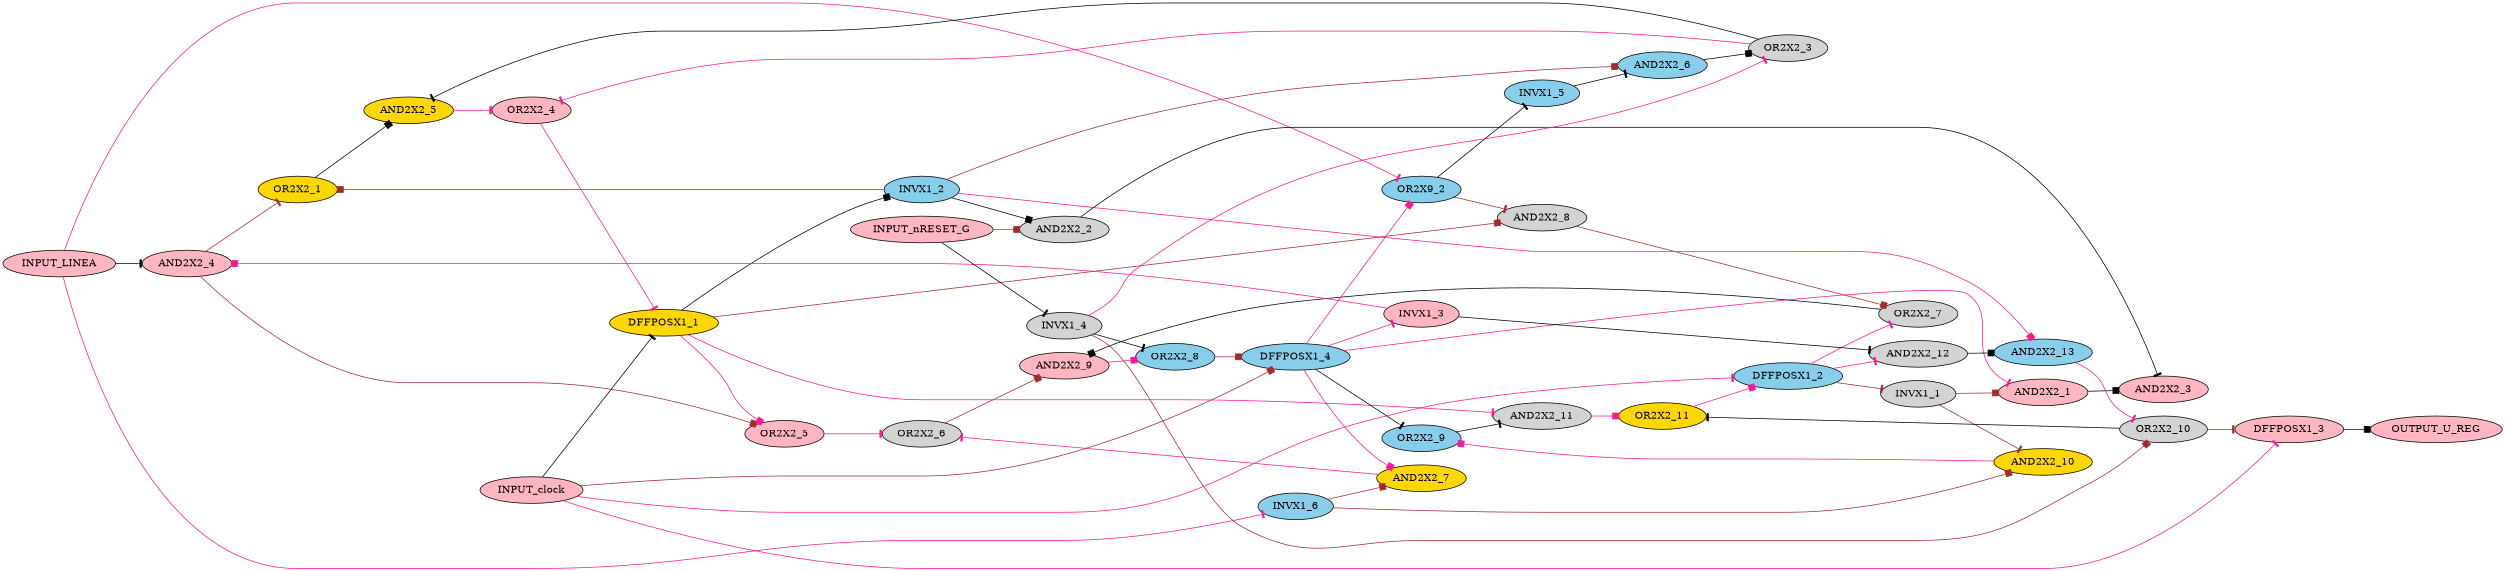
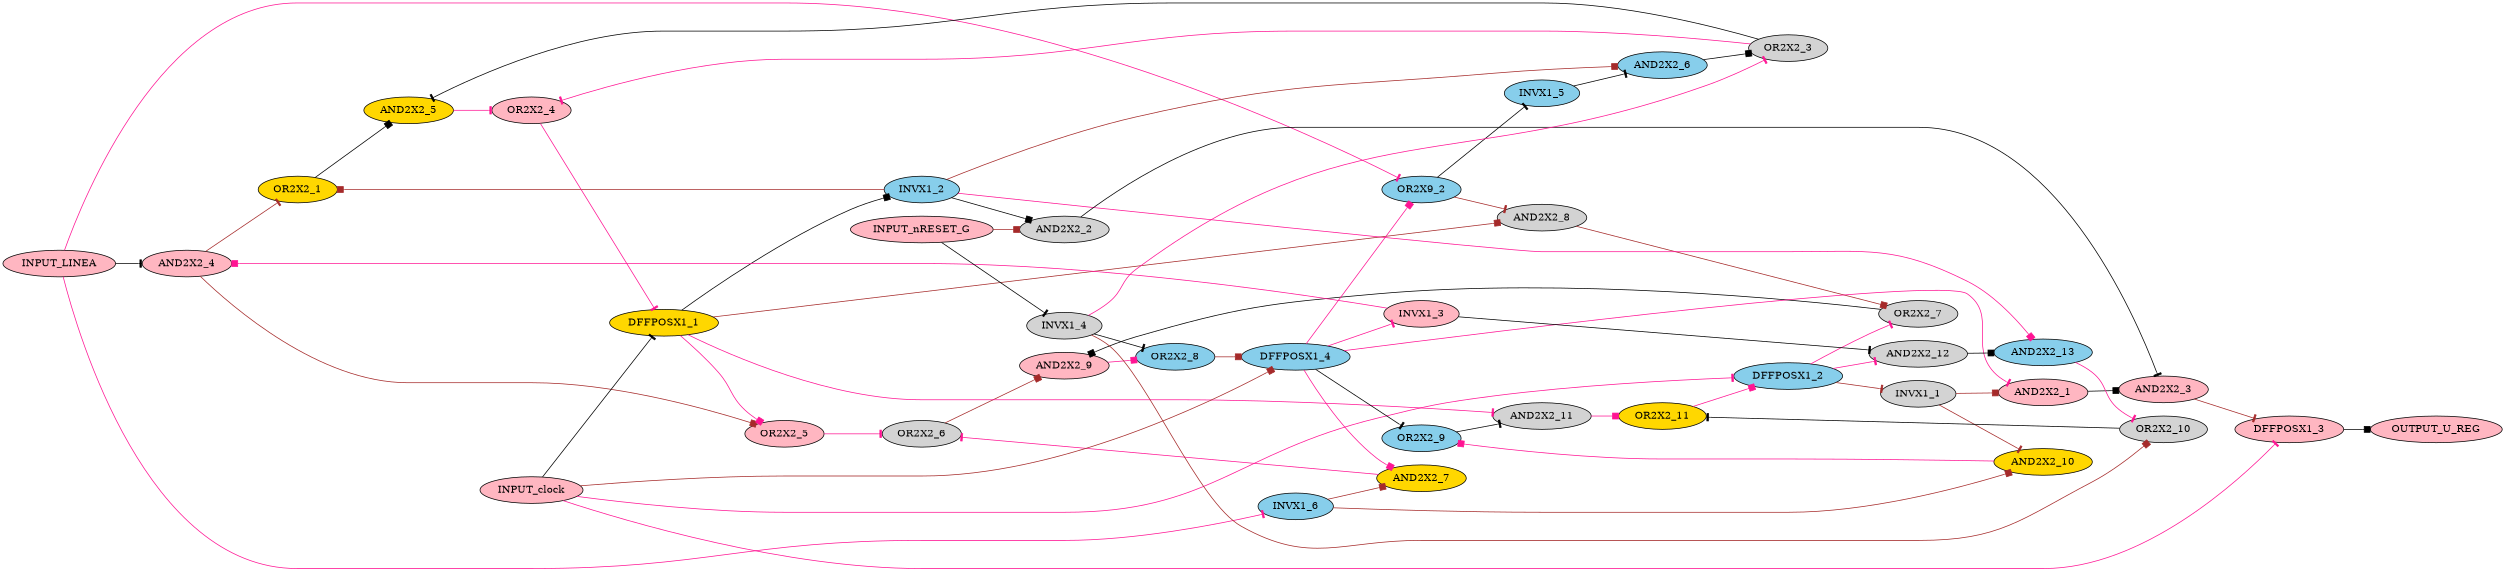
edge "OR2X2_10" -> "DFFPOSX1_3": now "AND2X2_3" -> "DFFPOSX1_3"
